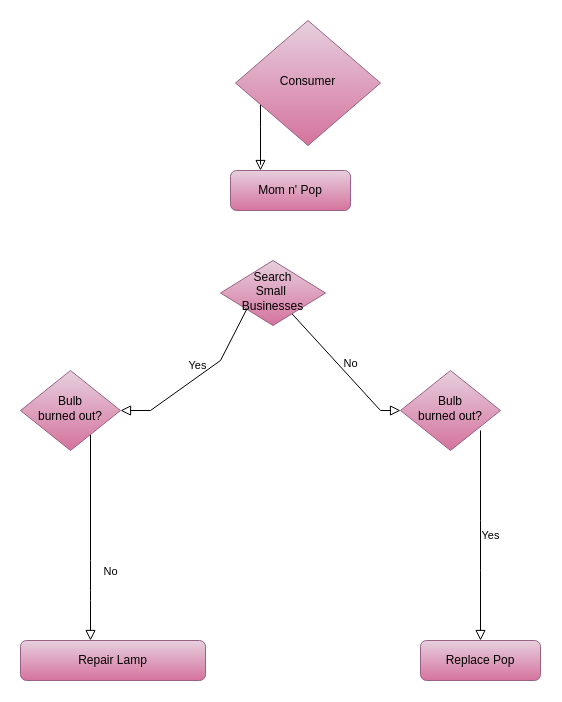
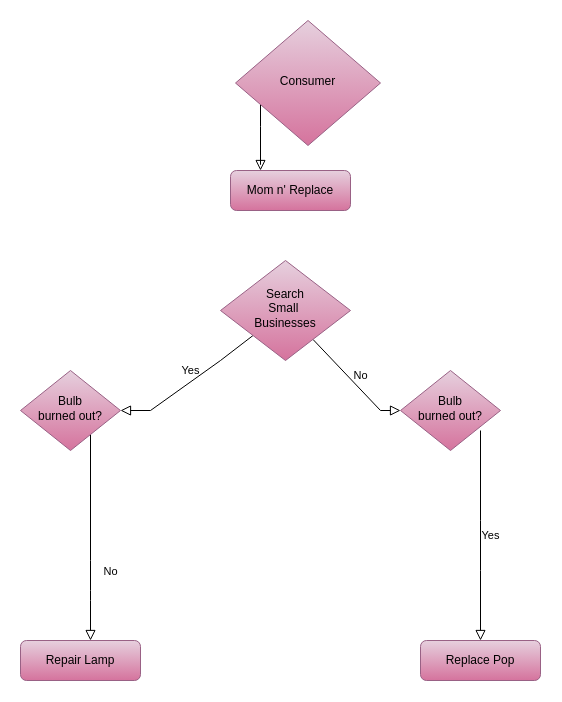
node "Mom n' Pop": label "Mom n' Pop" -> "Mom n' Replace"
node "Search Small Businesses": size 105x65 -> 130x100
node "Repair Lamp": size 185x40 -> 120x40
